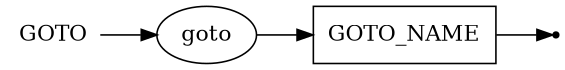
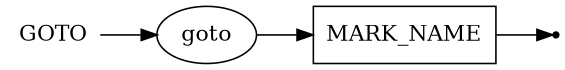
node "GOTO_NAME": label "GOTO_NAME" -> "MARK_NAME"
